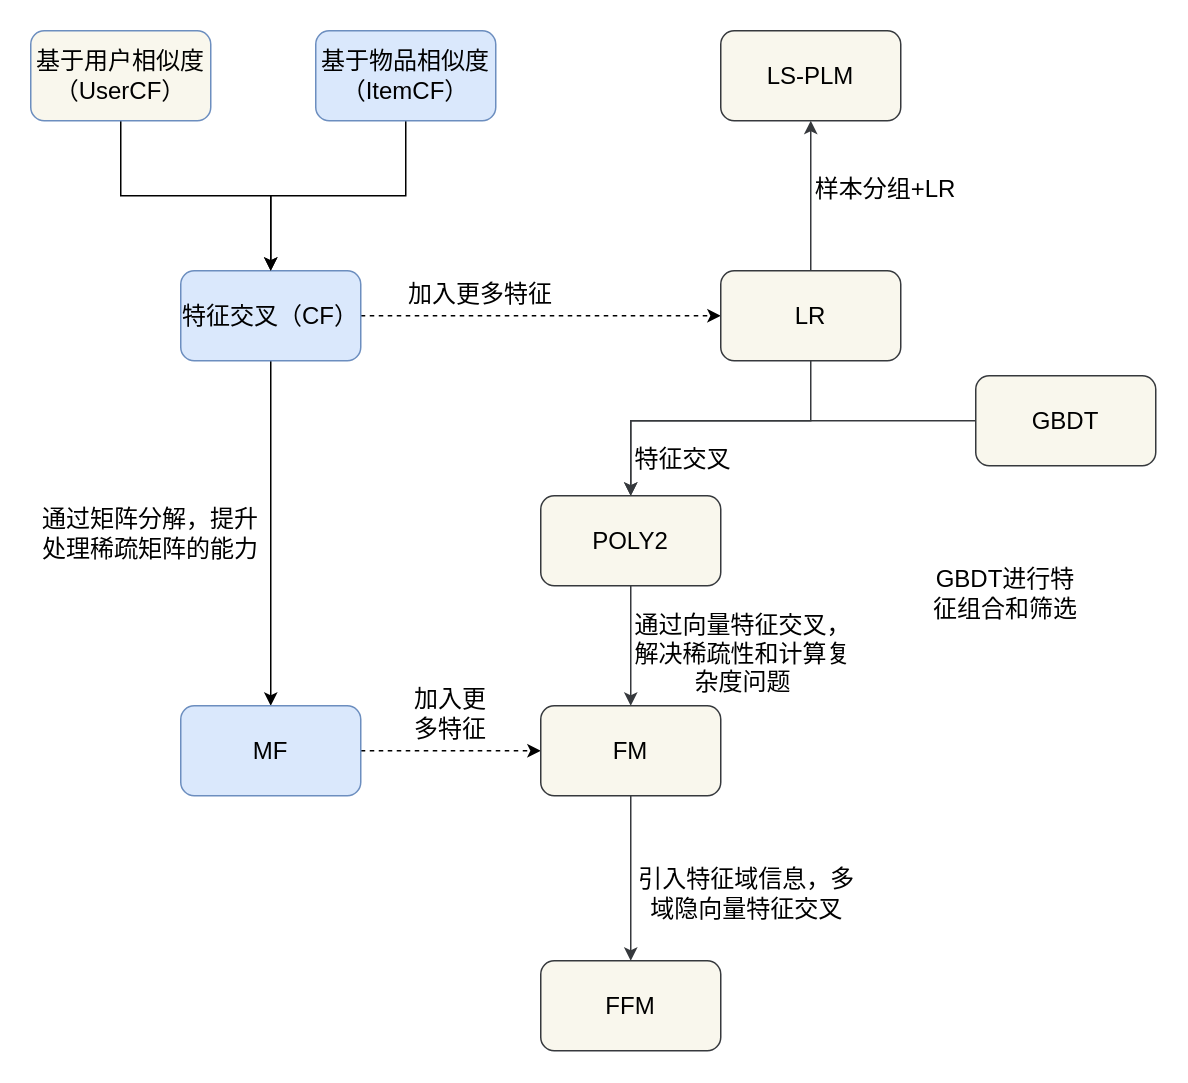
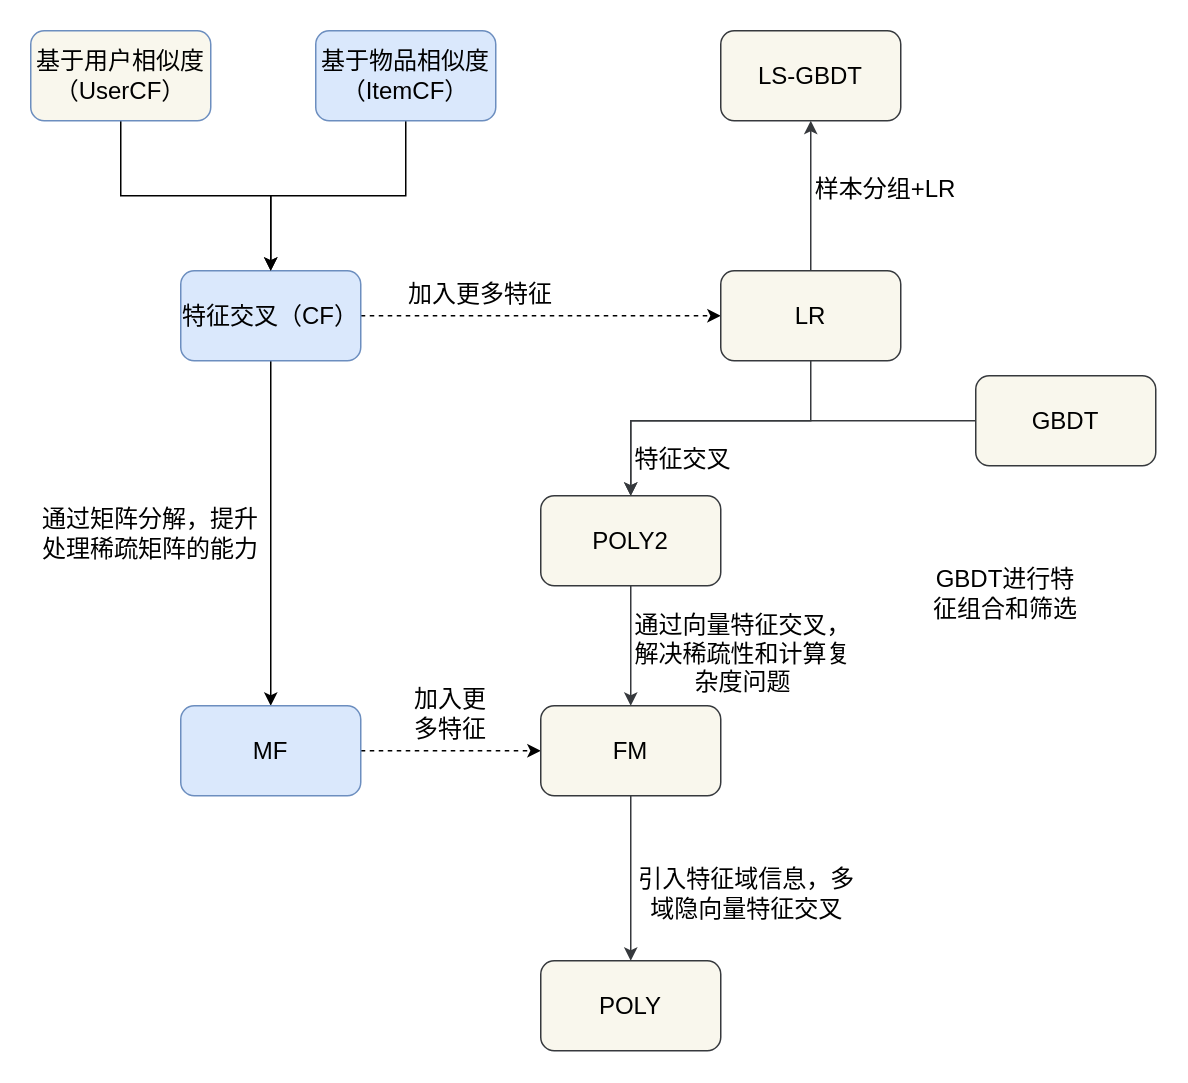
node "LS-PLM": label "LS-PLM" -> "LS-GBDT"
node "FFM": label "FFM" -> "POLY"
